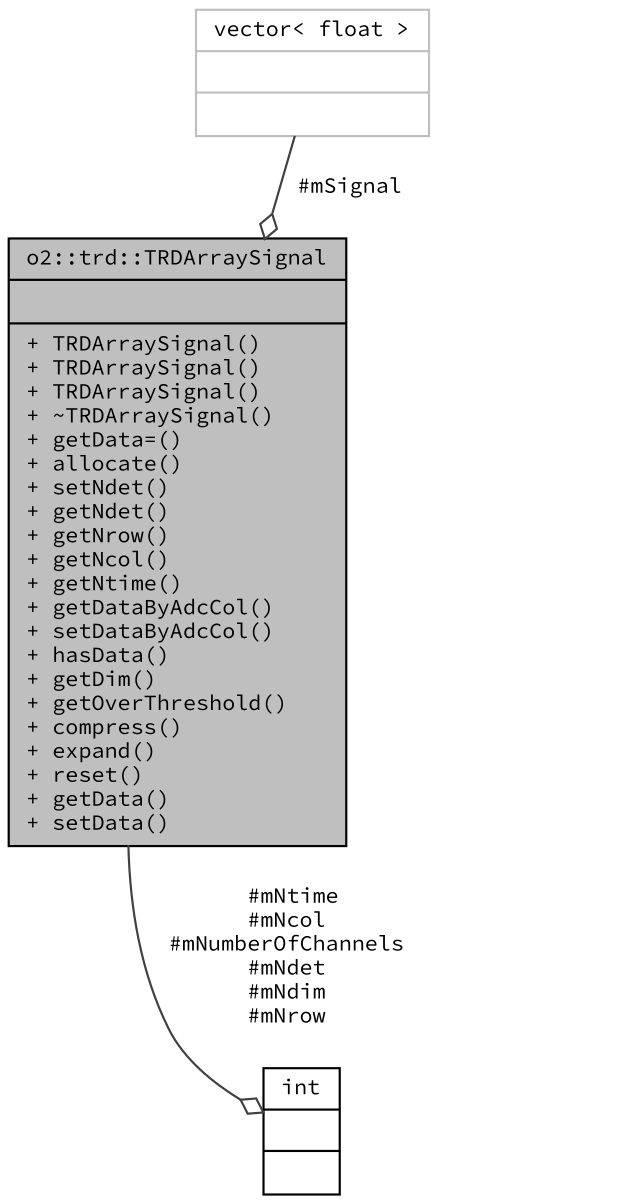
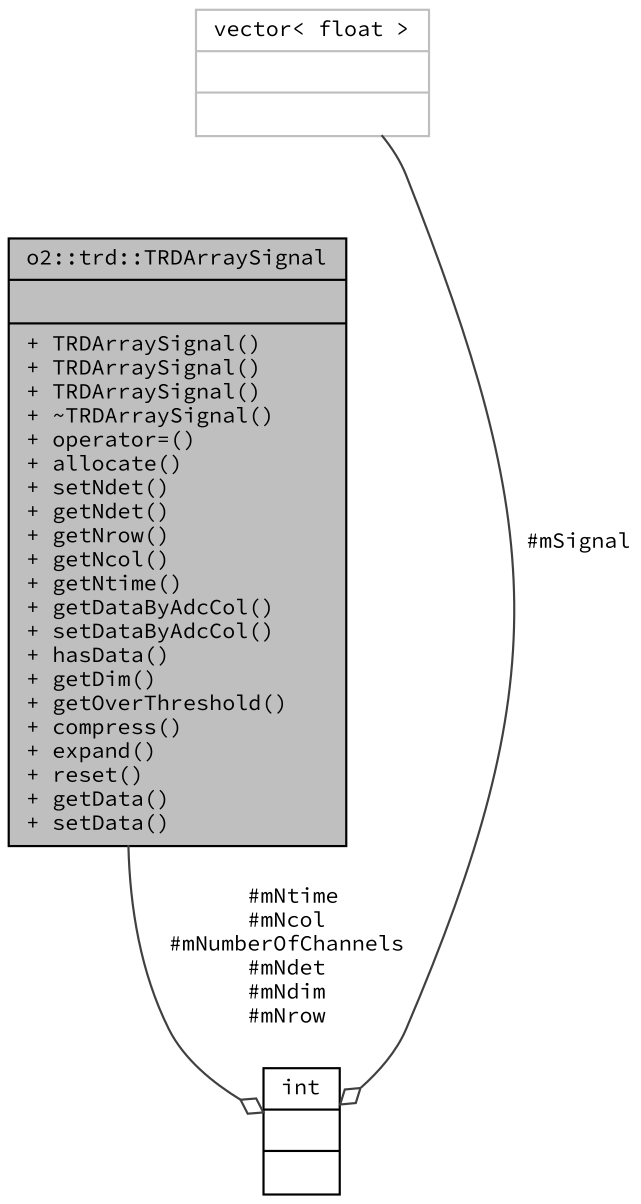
edge "vector< float >" -> "o2::trd::TRDArraySignal": now "vector< float >" -> "int"
node "o2::trd::TRDArraySignal": text "+ getData=()" -> "+ operator=()"
